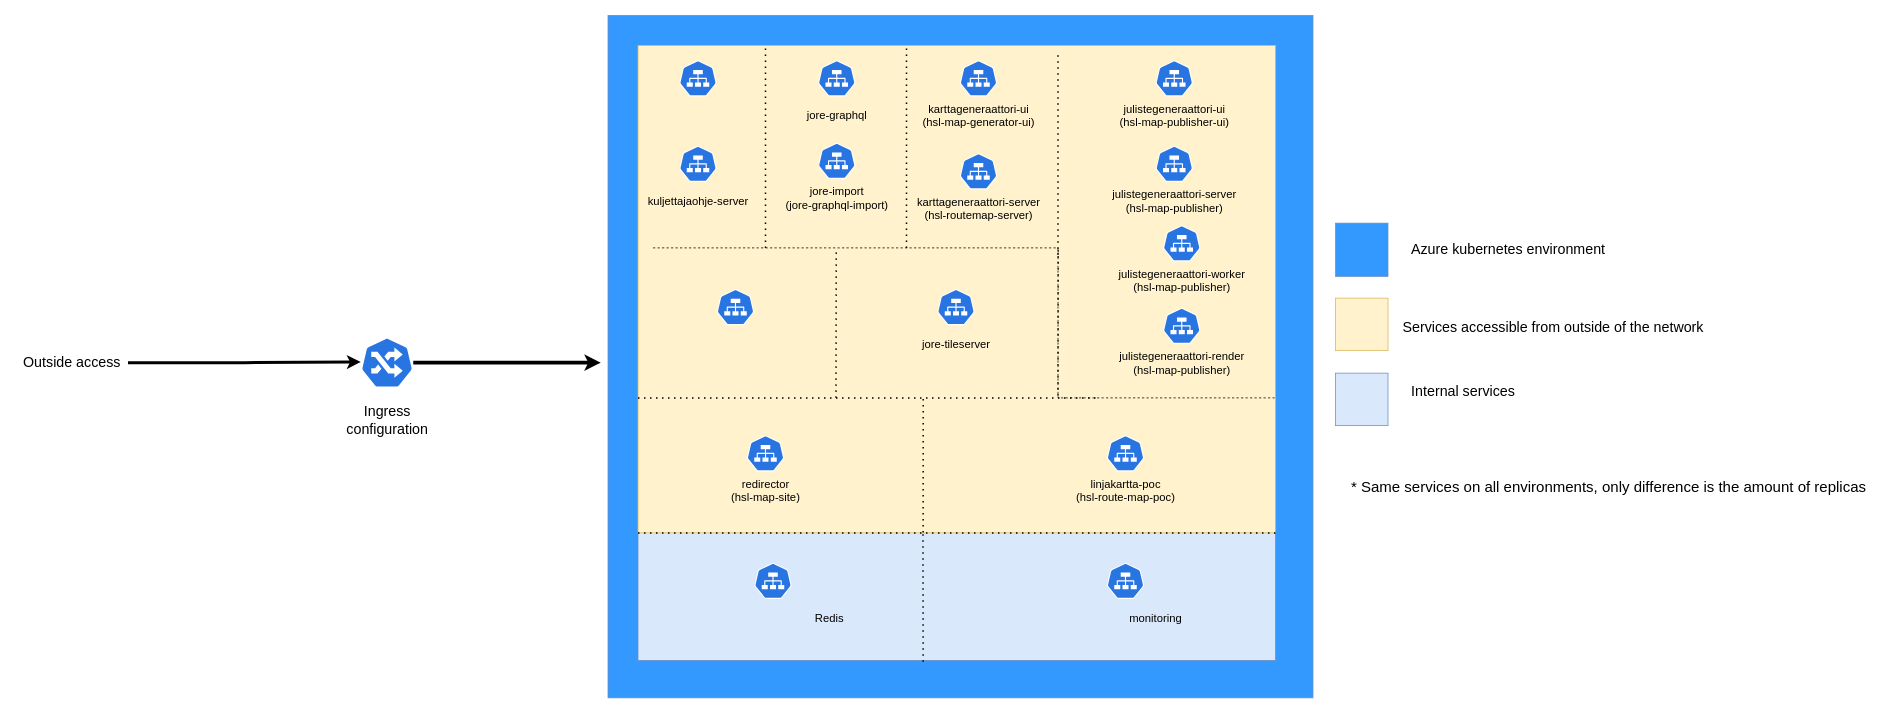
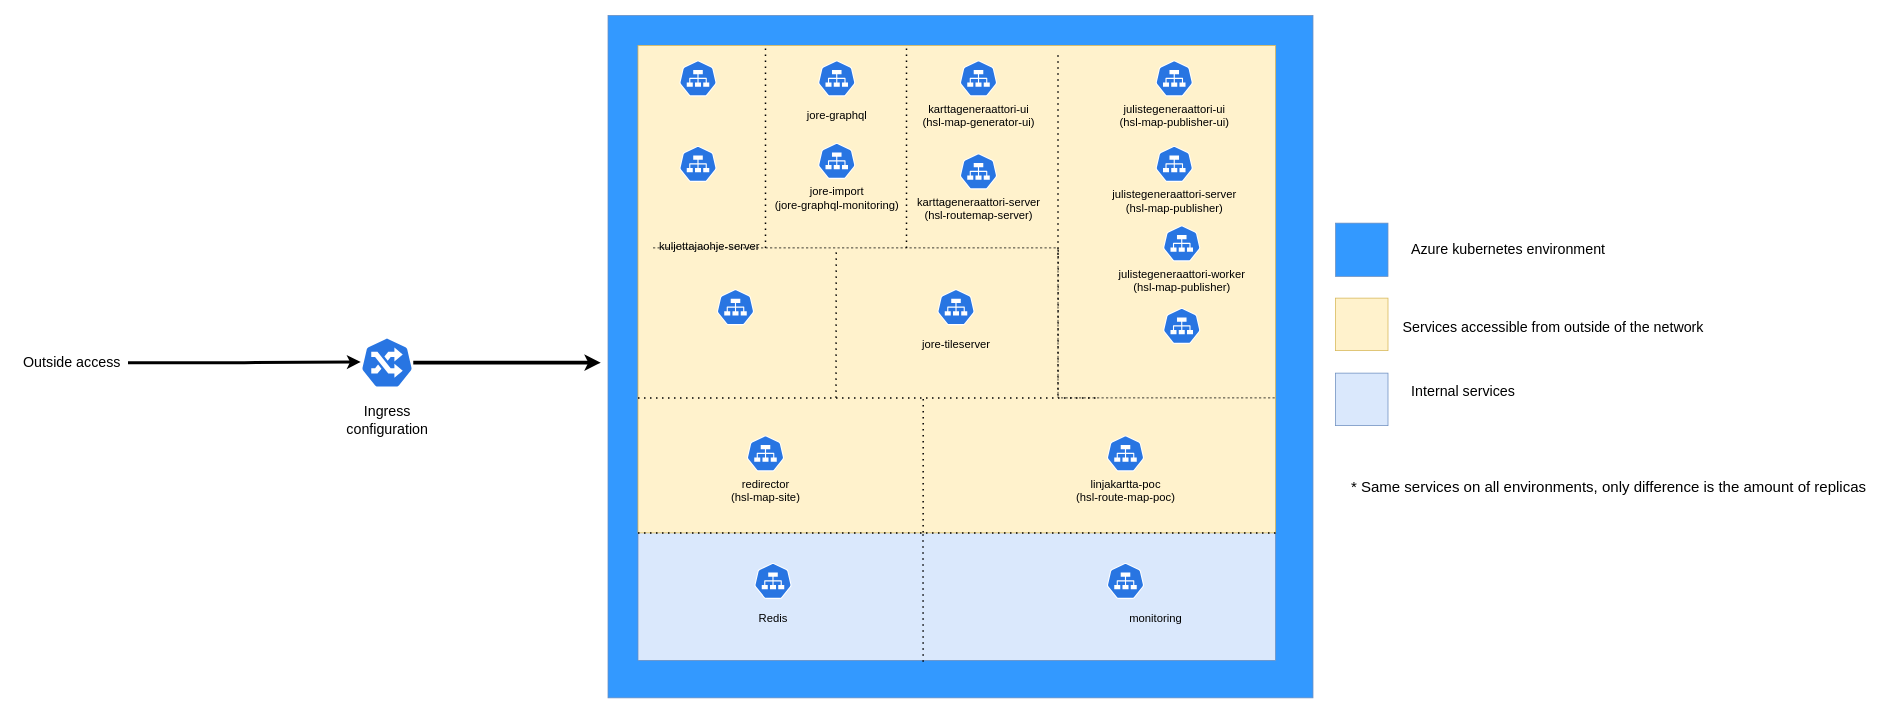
node "jore-import (jore-graphql-import)": label "jore-import (jore-graphql-import)" -> "jore-import (jore-graphql-monitoring)"
node "kuljettajaohje-server": moved (698, 201) -> (709, 246)
node "julistegeneraattori-render (hsl-map-publisher)": removed
node "Redis": moved (829, 618) -> (773, 618)
